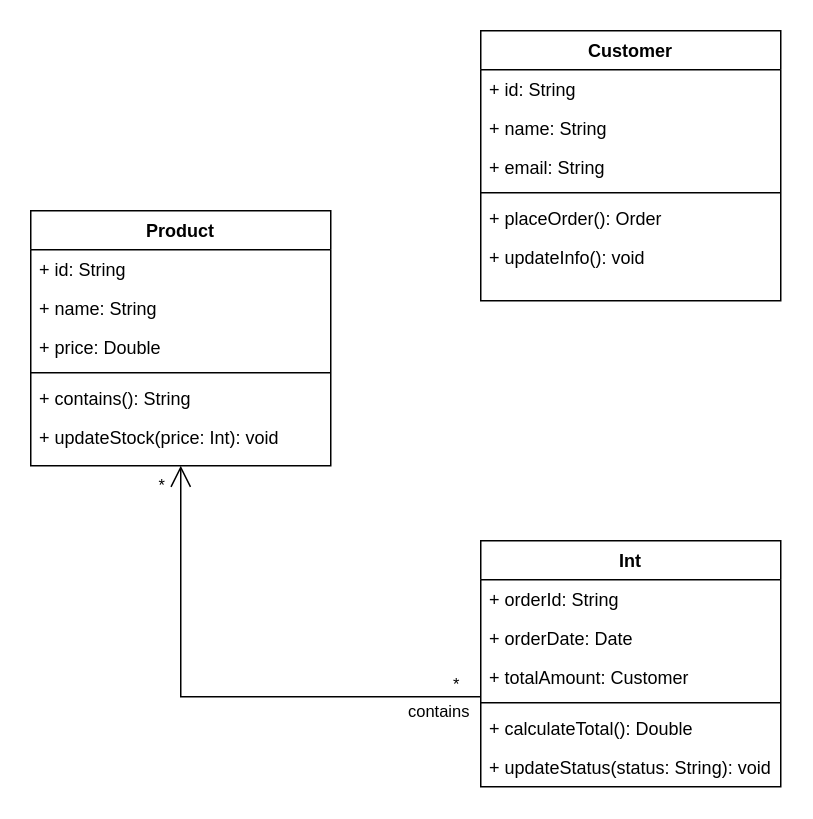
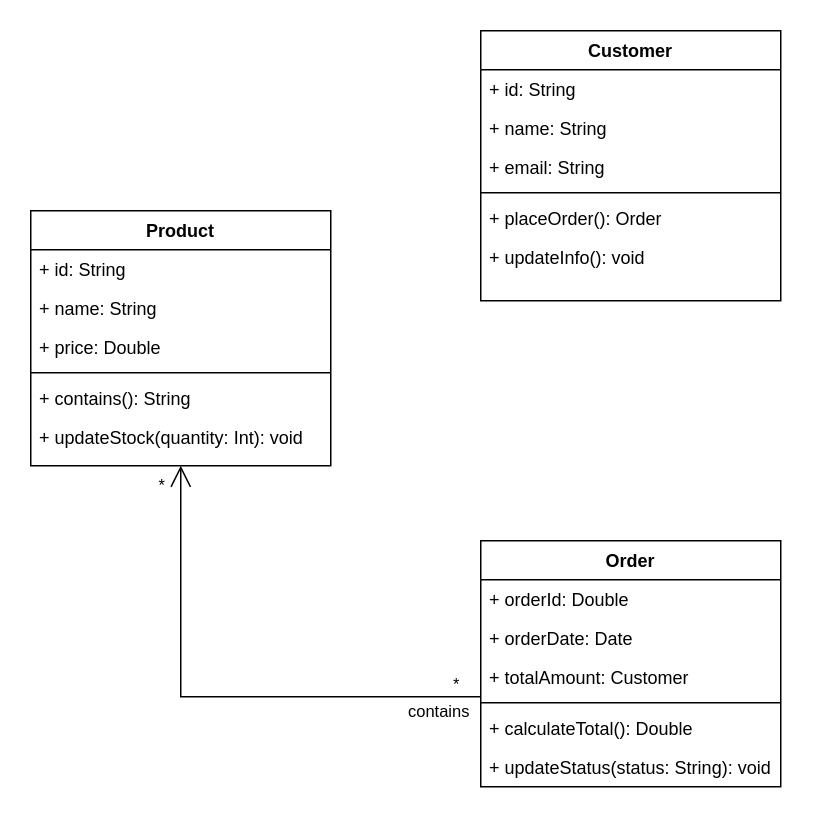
node "+ updateStock(price: Int): void": label "+ updateStock(price: Int): void" -> "+ updateStock(quantity: Int): void"
node "Int": label "Int" -> "Order"
node "+ orderId: String": label "+ orderId: String" -> "+ orderId: Double"
